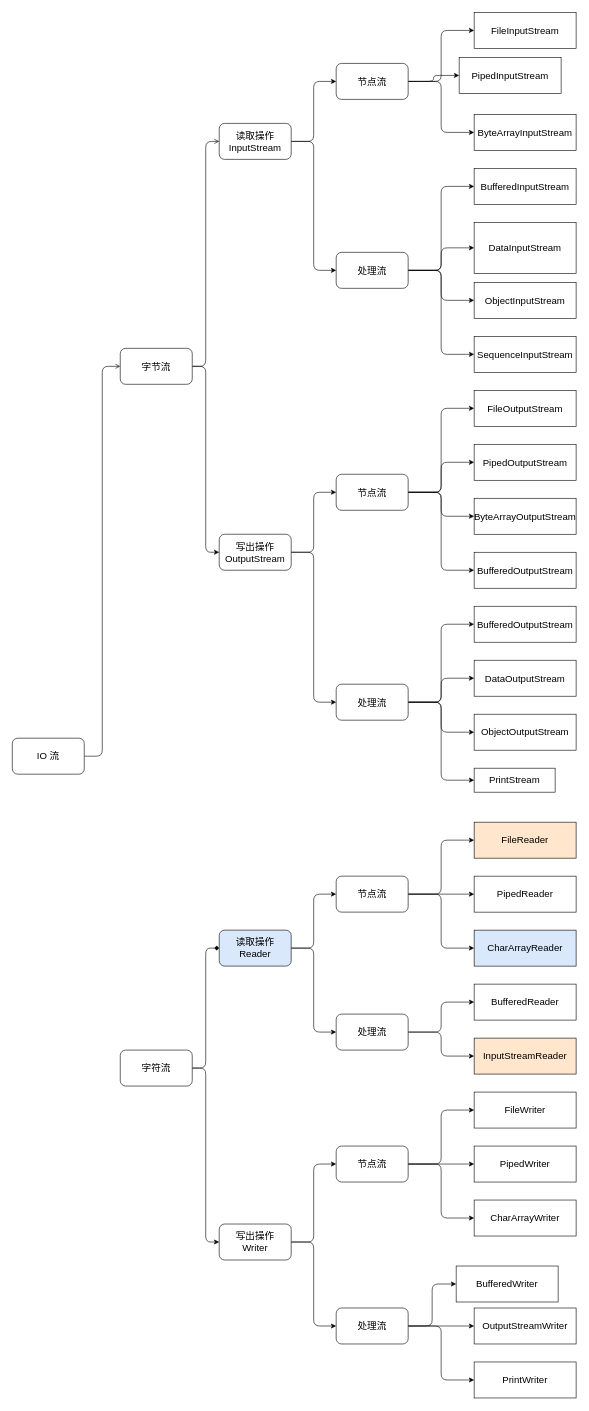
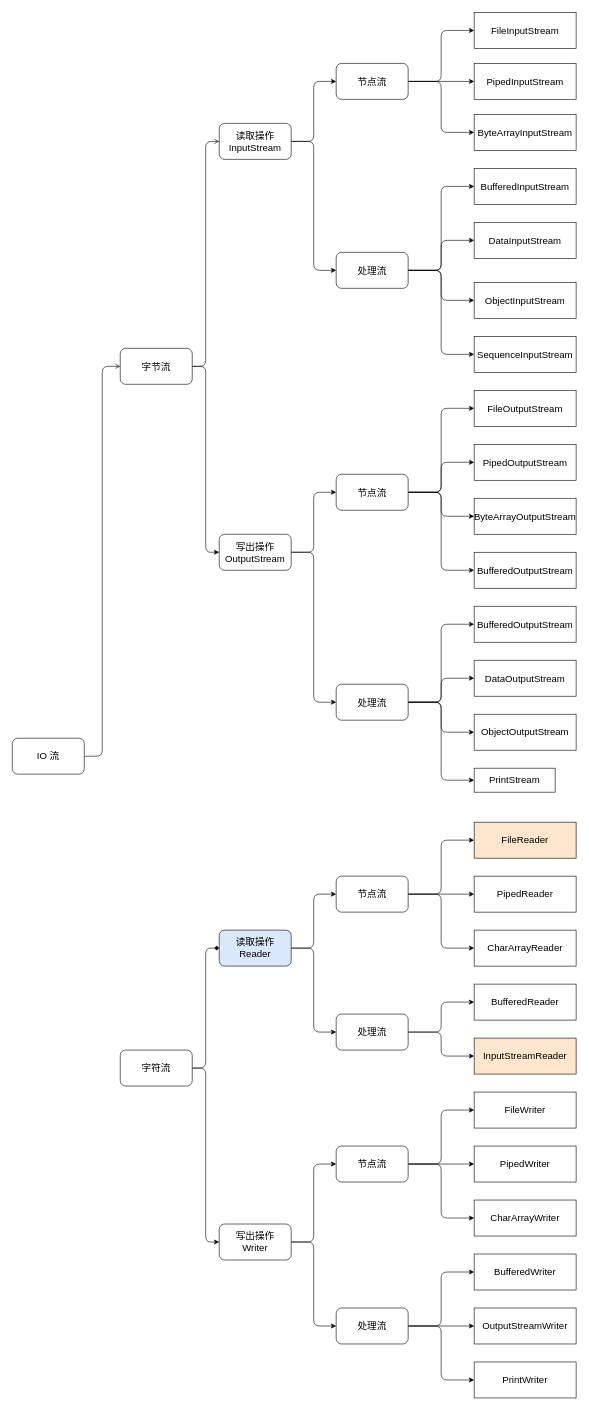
node "PipedInputStream": moved (510, 75) -> (525, 81)
node "DataInputStream": size 102x51 -> 102x36
node "CharArrayReader": fillcolor #dae8fc -> #ffffff
node "BufferedWriter": moved (507, 1284) -> (525, 1272)
